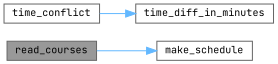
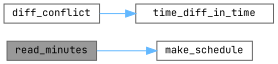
node "time_conflict": label "time_conflict" -> "diff_conflict"
node "time_diff_in_minutes": label "time_diff_in_minutes" -> "time_diff_in_time"
node "read_courses": label "read_courses" -> "read_minutes"
